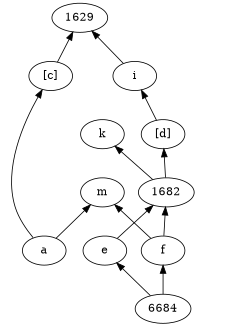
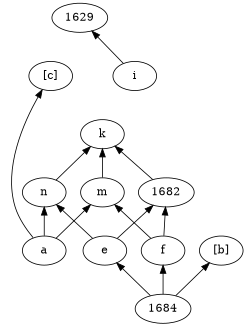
edge "[c]" -> "1629": removed
node "[d]": removed
edge "m" -> "k": added
node "n": added
node "[b]": added
node "6684": label "6684" -> "1684"
